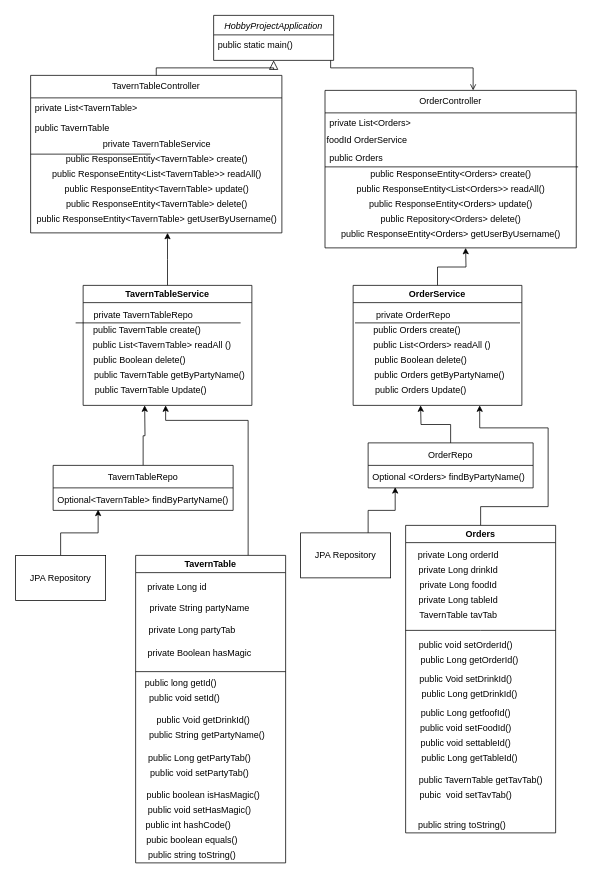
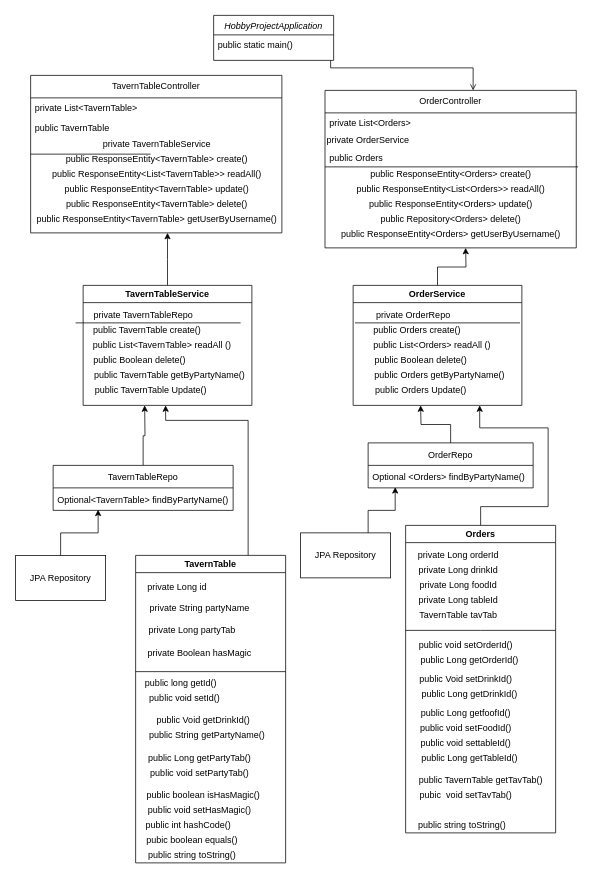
edge "TavernTableController" -> "HobbyProjectApplication": removed
node "foodId OrderService": label "foodId OrderService" -> "private OrderService"
